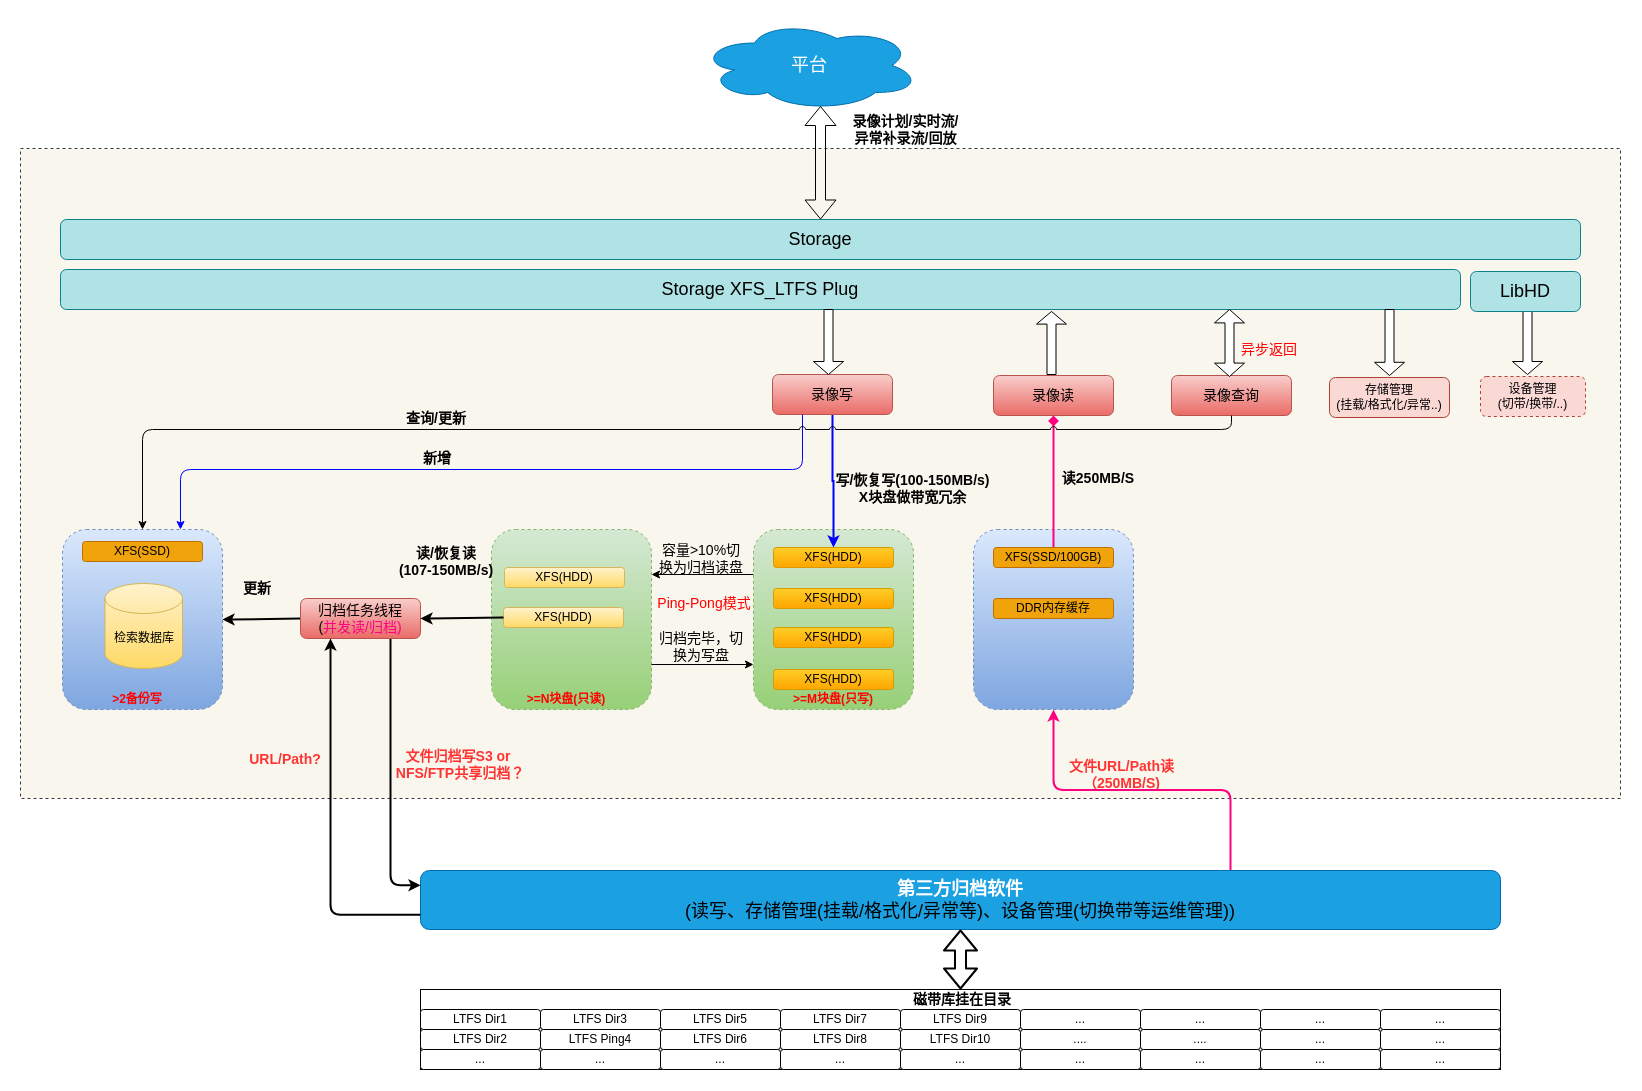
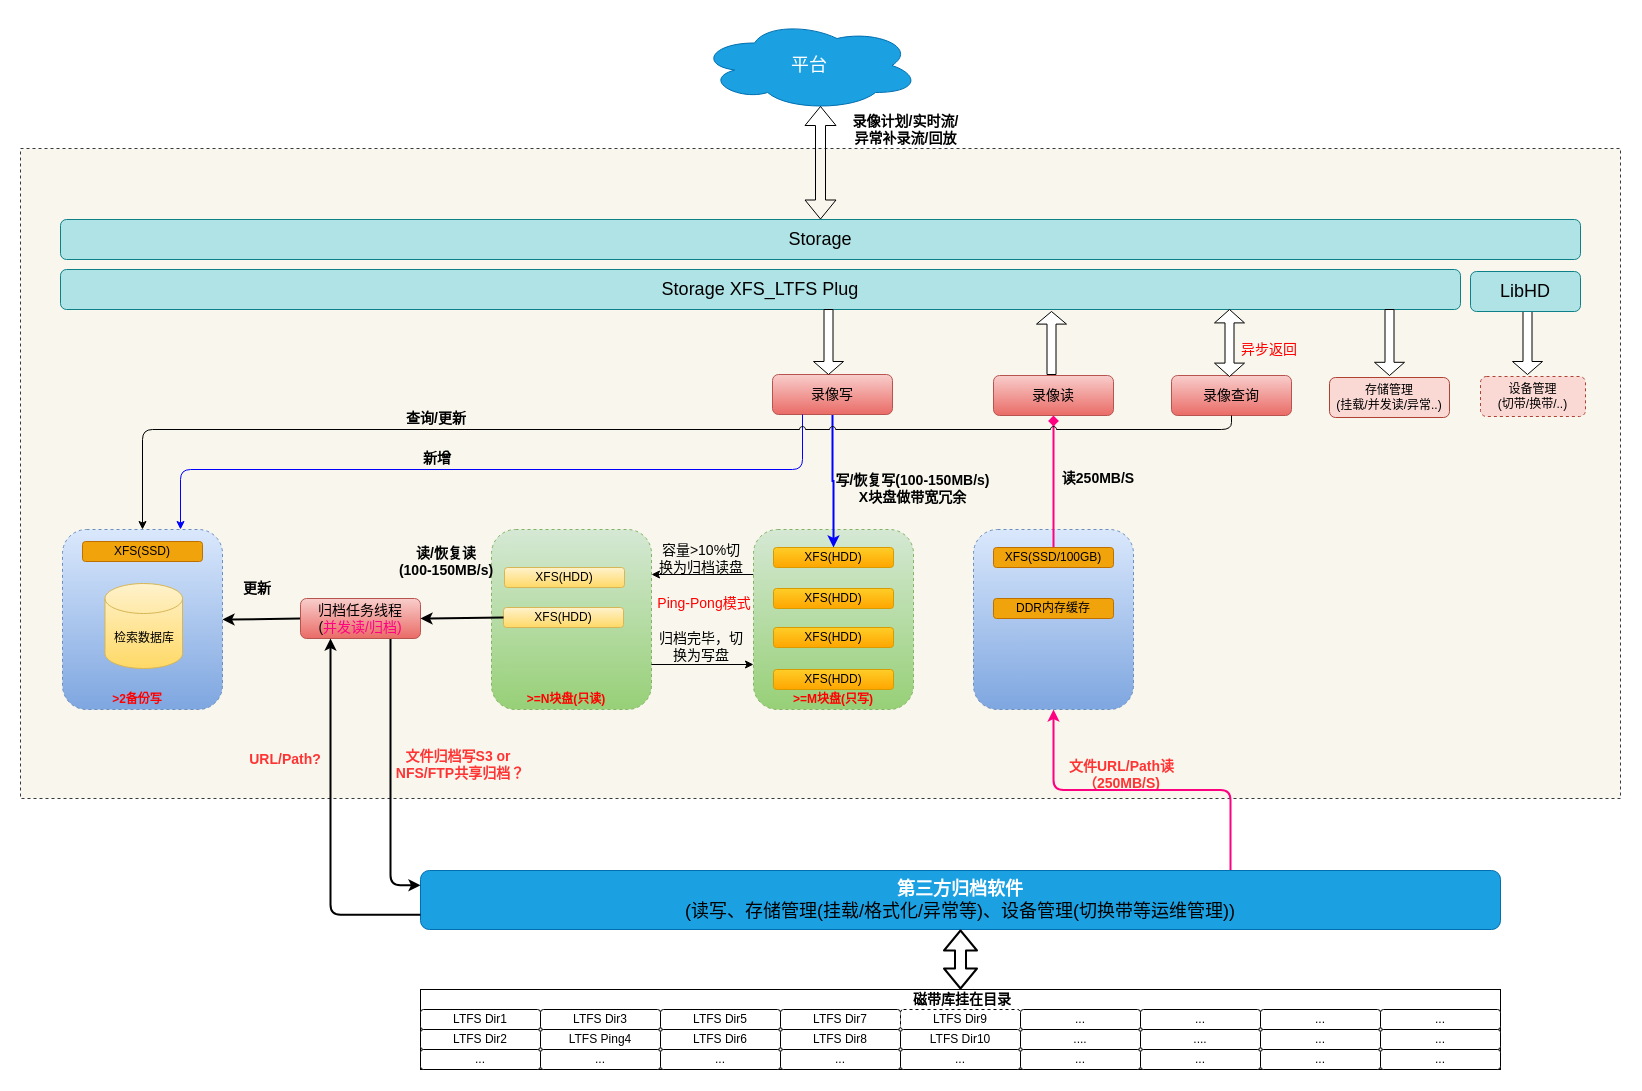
node "存储管理 (挂载/格式化/异常..)": label "存储管理 (挂载/格式化/异常..)" -> "存储管理 (挂载/并发读/异常..)"
node "读/恢复读 (107-150MB/s)": label "读/恢复读 (107-150MB/s)" -> "读/恢复读 (100-150MB/s)"
node "LTFS Dir9": style solid -> dashed
